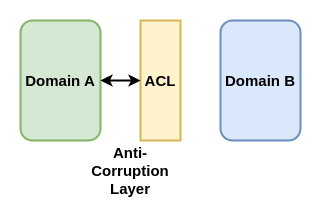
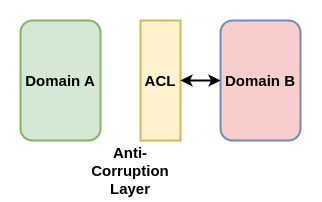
edge "Domain A" -- "ACL": removed
edge "ACL" -- "Domain B": added
node "Domain B": fillcolor #dae8fc -> #f8cecc
